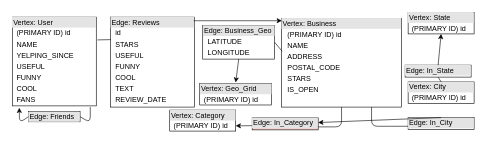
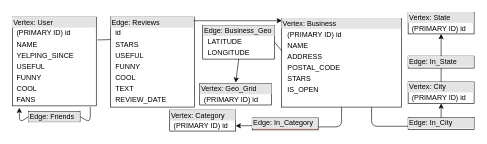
node "Edge: In_State": moved (438, 71) -> (441, 62)
edge "Edge: In_City" -> "Edge: In_Category": now "Edge: In_City" -> "Vertex: City (PRIMARY ID) id"
